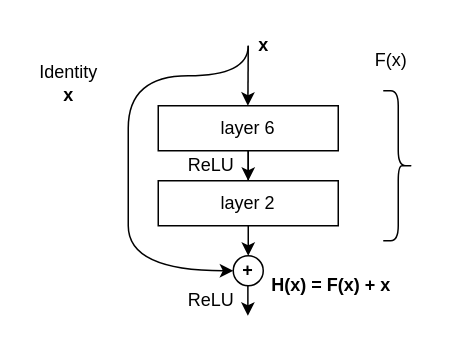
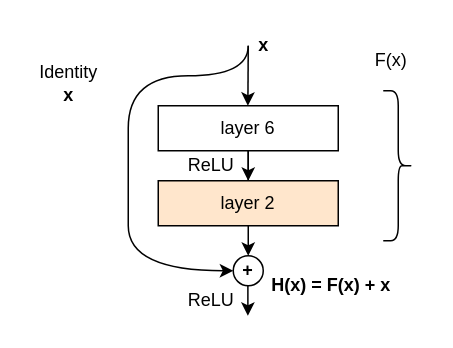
node "layer 2": fillcolor #ffffff -> #ffe6cc
